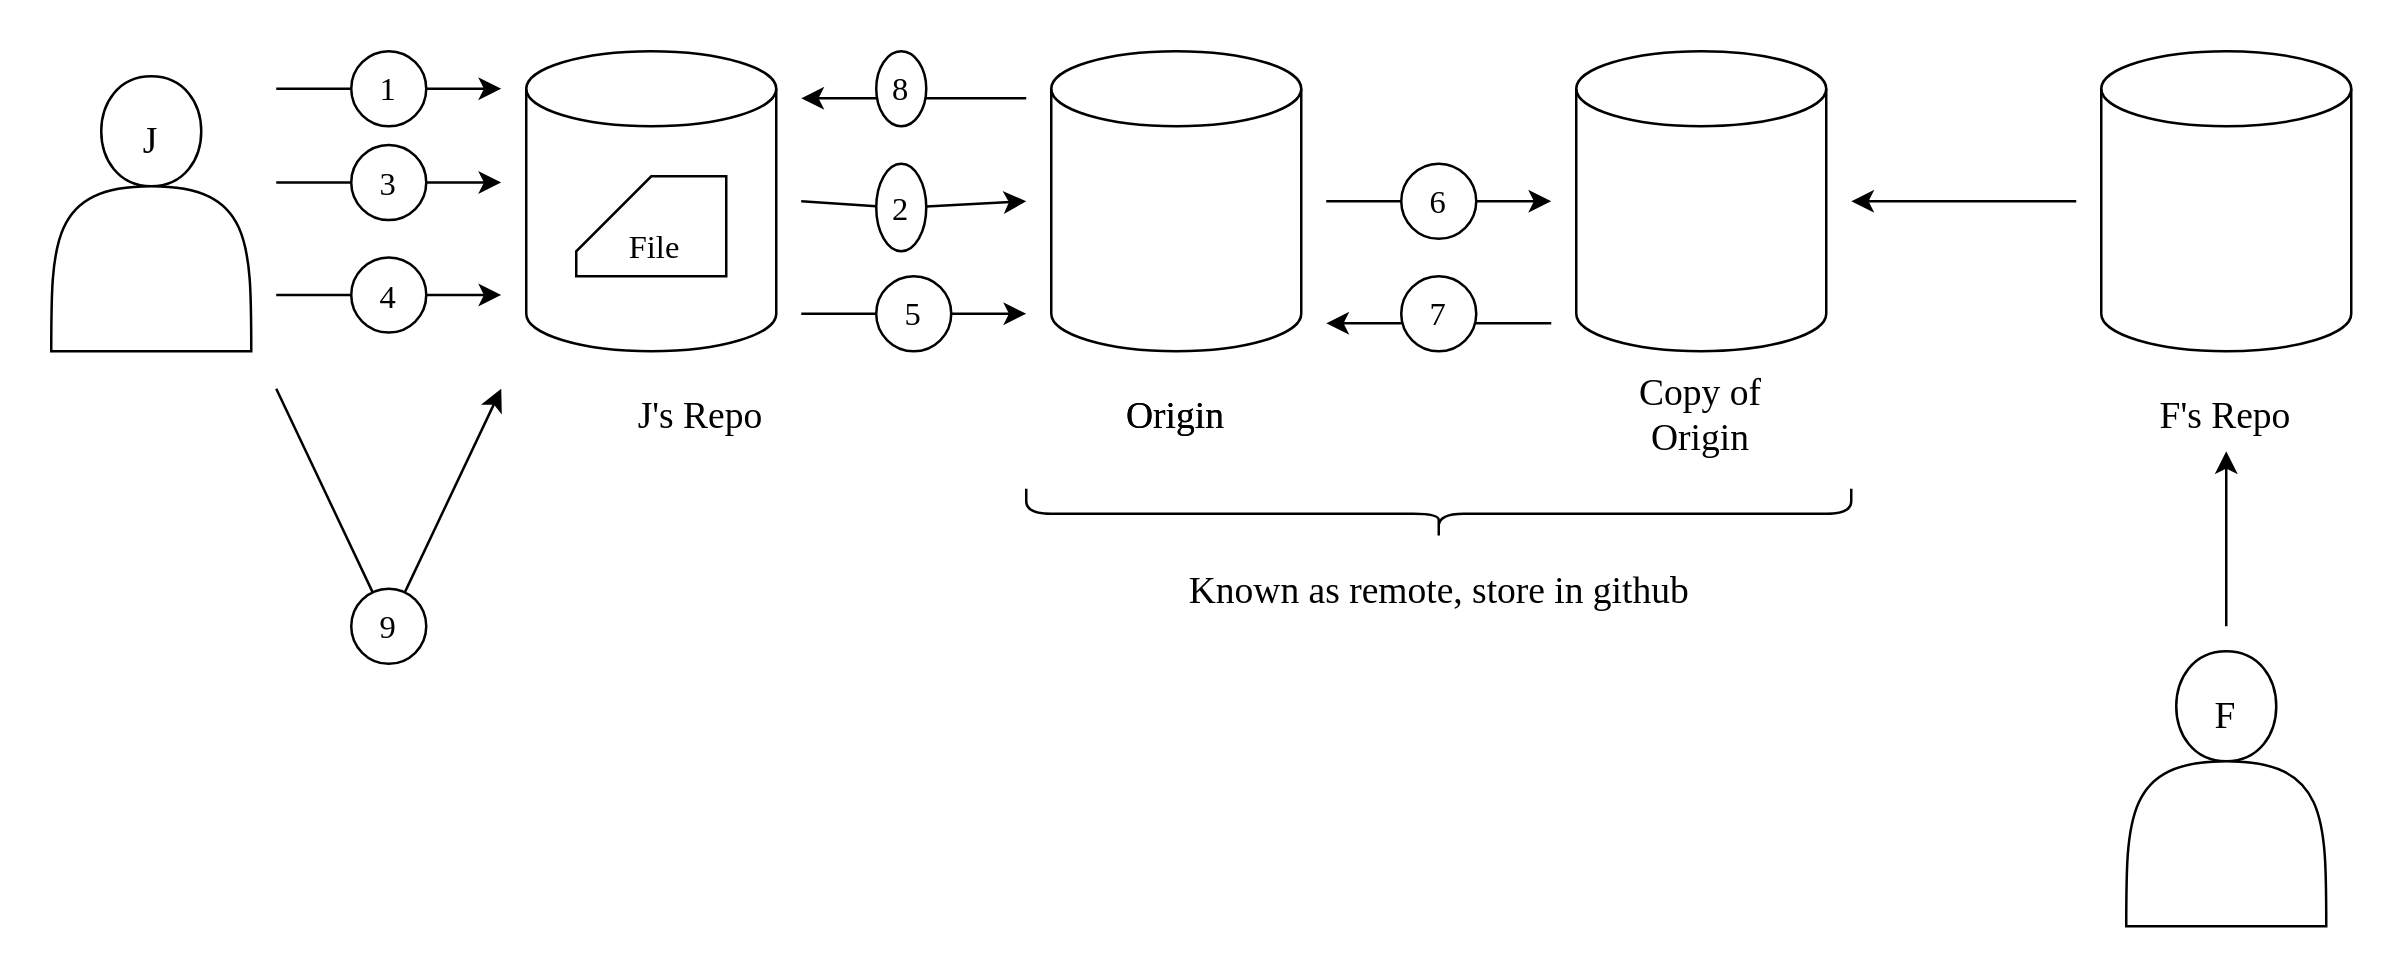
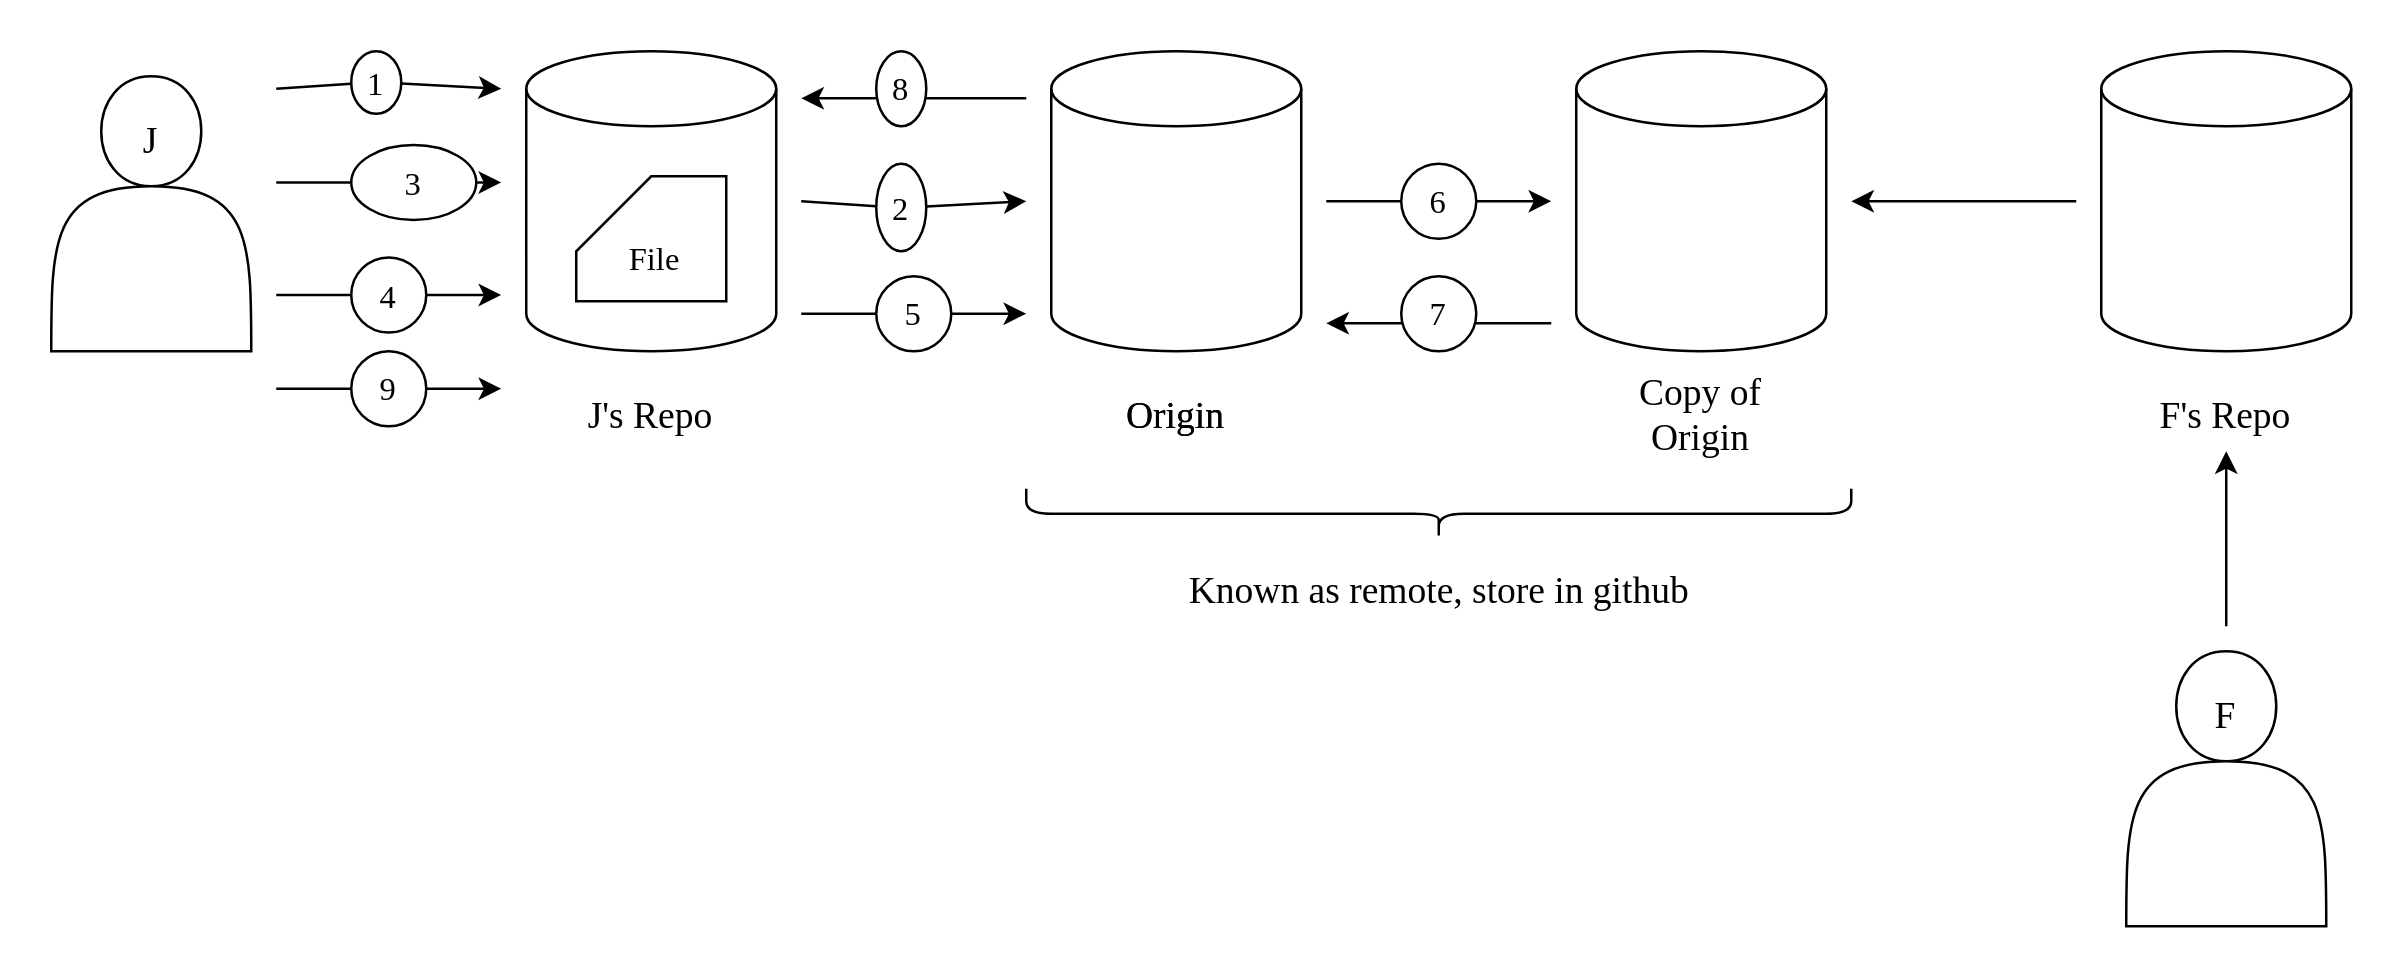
node "1": size 75x75 -> 50x63
node "3": size 75x75 -> 125x75
node "File": size 150x100 -> 150x125
node "J's Repo": moved (701, 414) -> (651, 414)
node "9": moved (389, 626) -> (389, 389)
